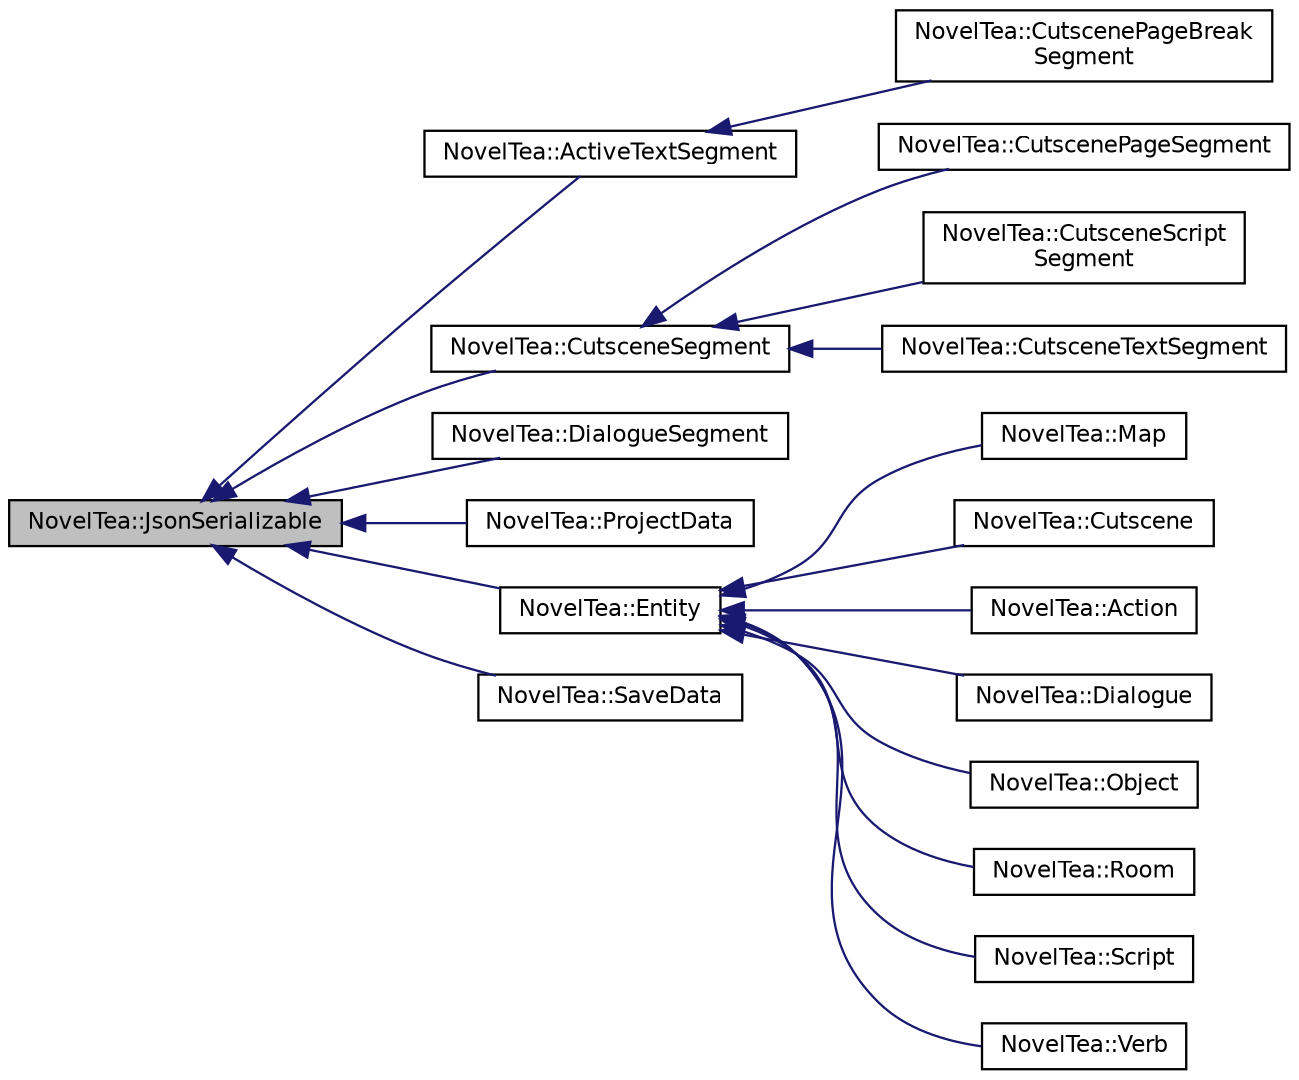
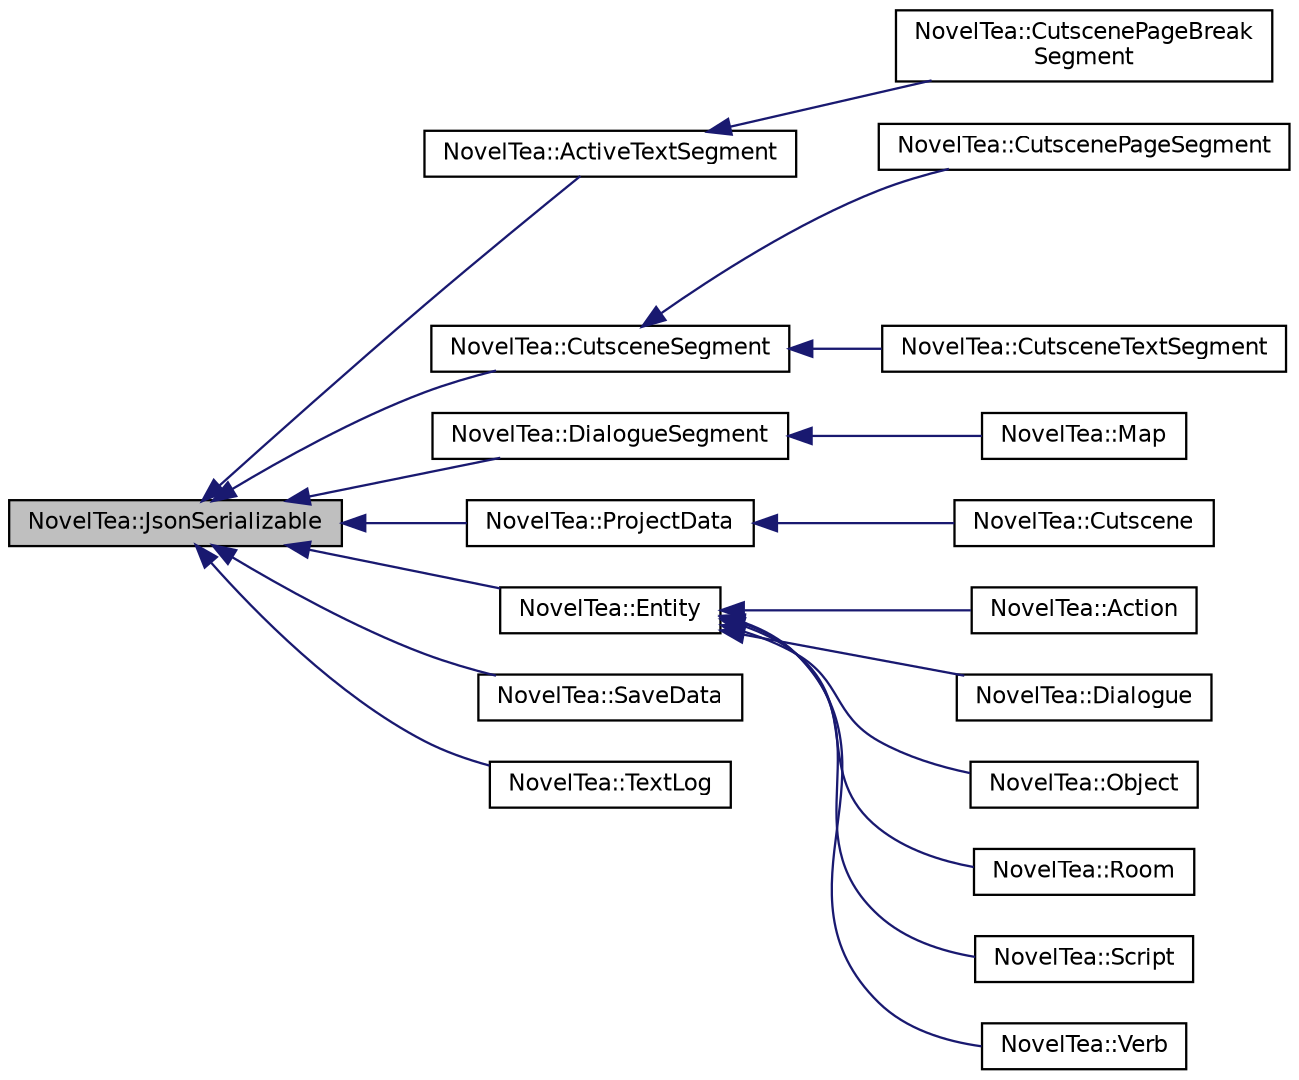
node "NovelTea::CutsceneScript Segment": removed
edge "NovelTea::Map" -> "NovelTea::Entity": now "NovelTea::Map" -> "NovelTea::DialogueSegment"
edge "NovelTea::Cutscene" -> "NovelTea::Entity": now "NovelTea::Cutscene" -> "NovelTea::ProjectData"
node "NovelTea::TextLog": added
